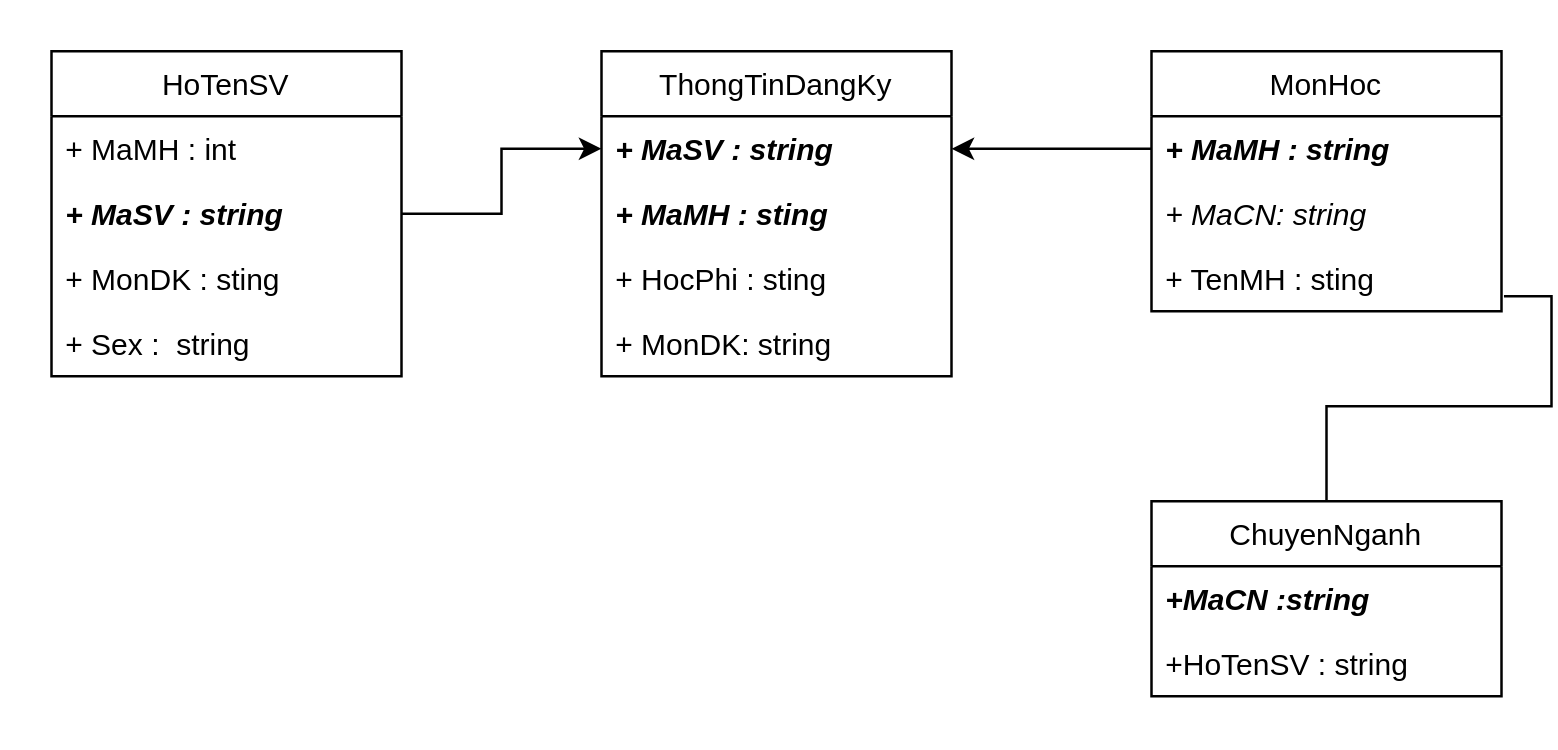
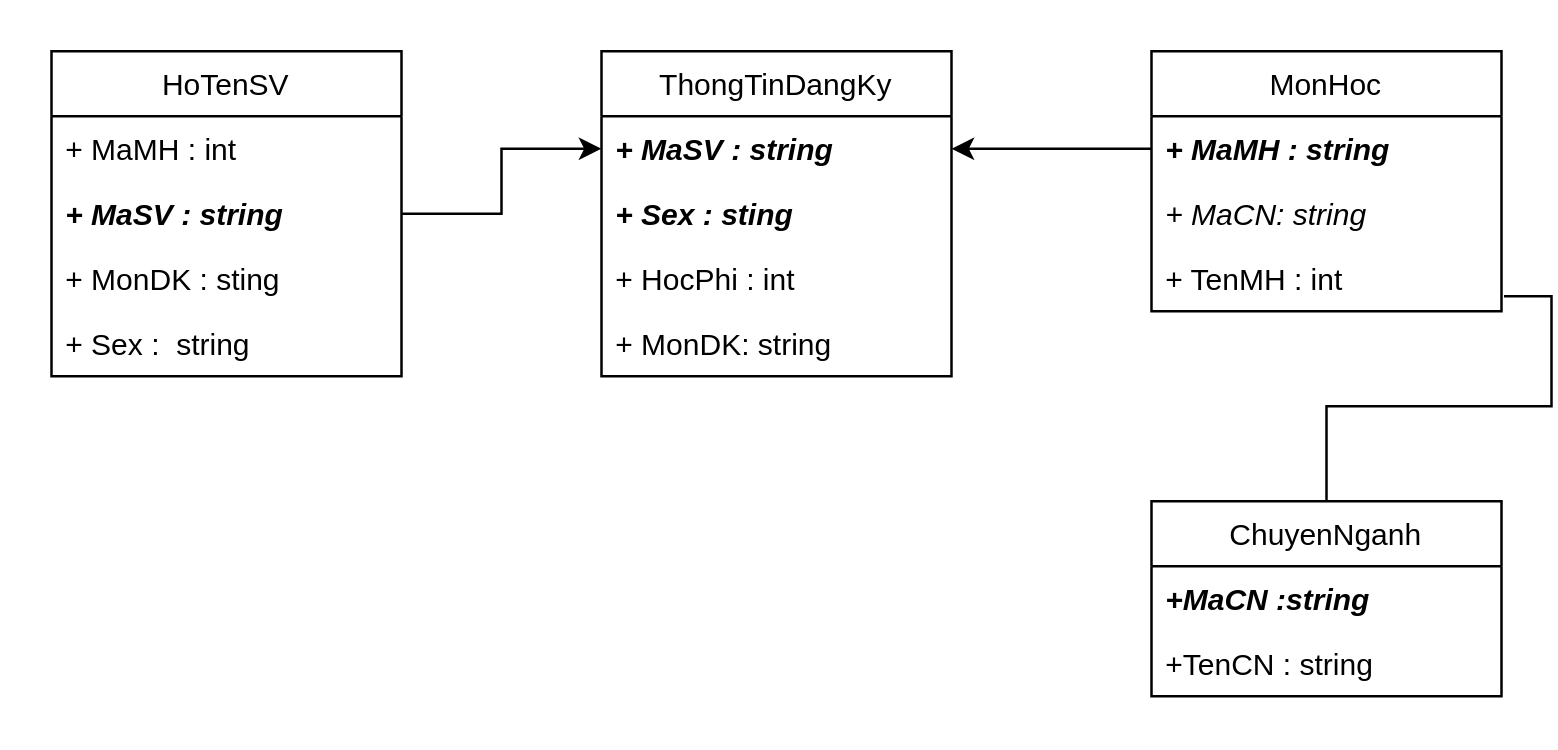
node "+ MaMH : sting": label "+ MaMH : sting" -> "+ Sex : sting"
node "+ HocPhi : sting": label "+ HocPhi : sting" -> "+ HocPhi : int"
node "+ TenMH : sting": label "+ TenMH : sting" -> "+ TenMH : int"
node "+HoTenSV : string": label "+HoTenSV : string" -> "+TenCN : string"
